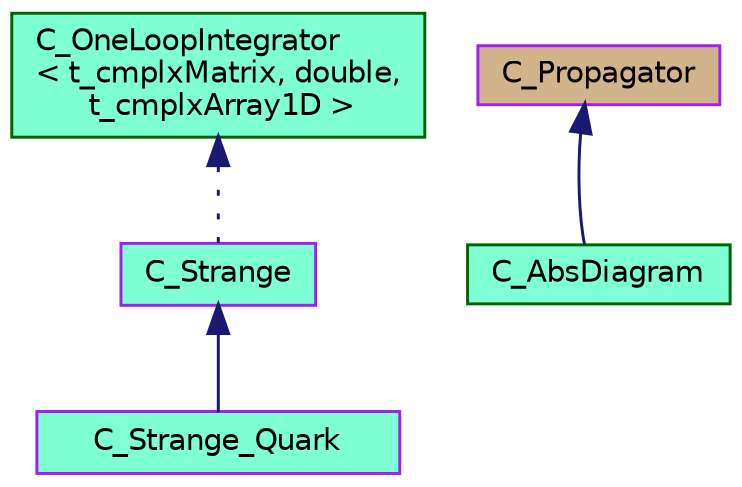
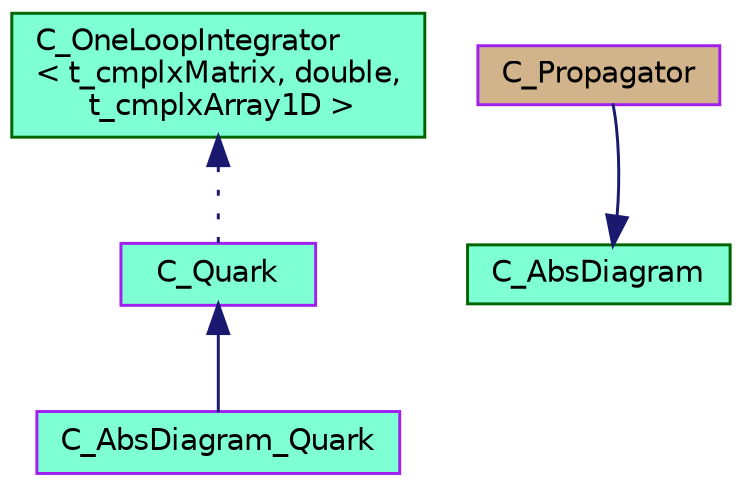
edge "C_AbsDiagram" -> "C_Propagator": reversed
node "C_Strange": label "C_Strange" -> "C_Quark"
node "C_Strange_Quark": label "C_Strange_Quark" -> "C_AbsDiagram_Quark"
